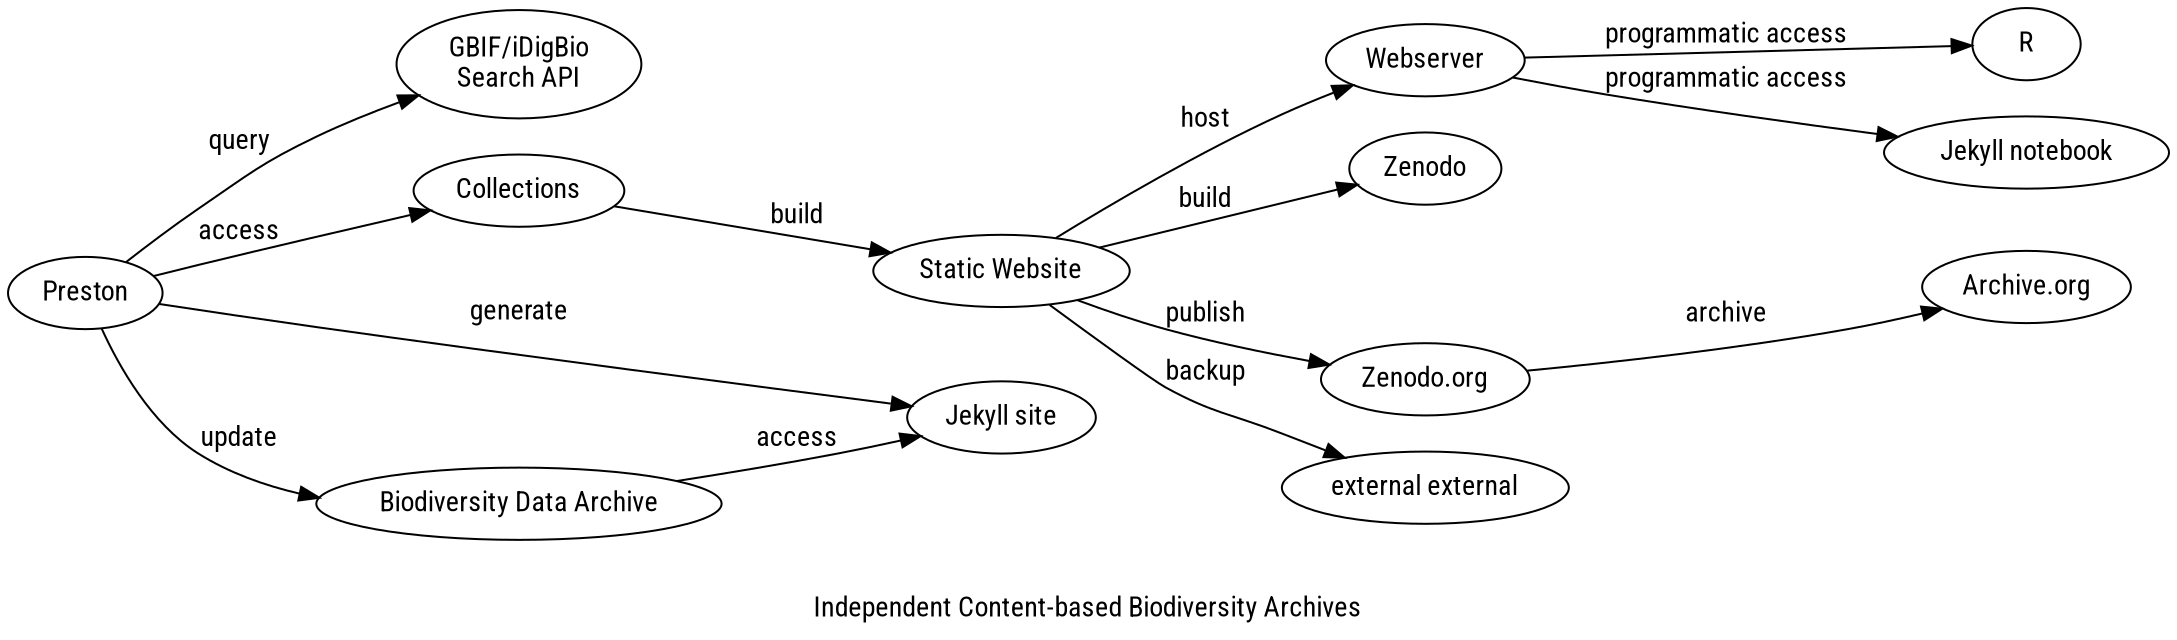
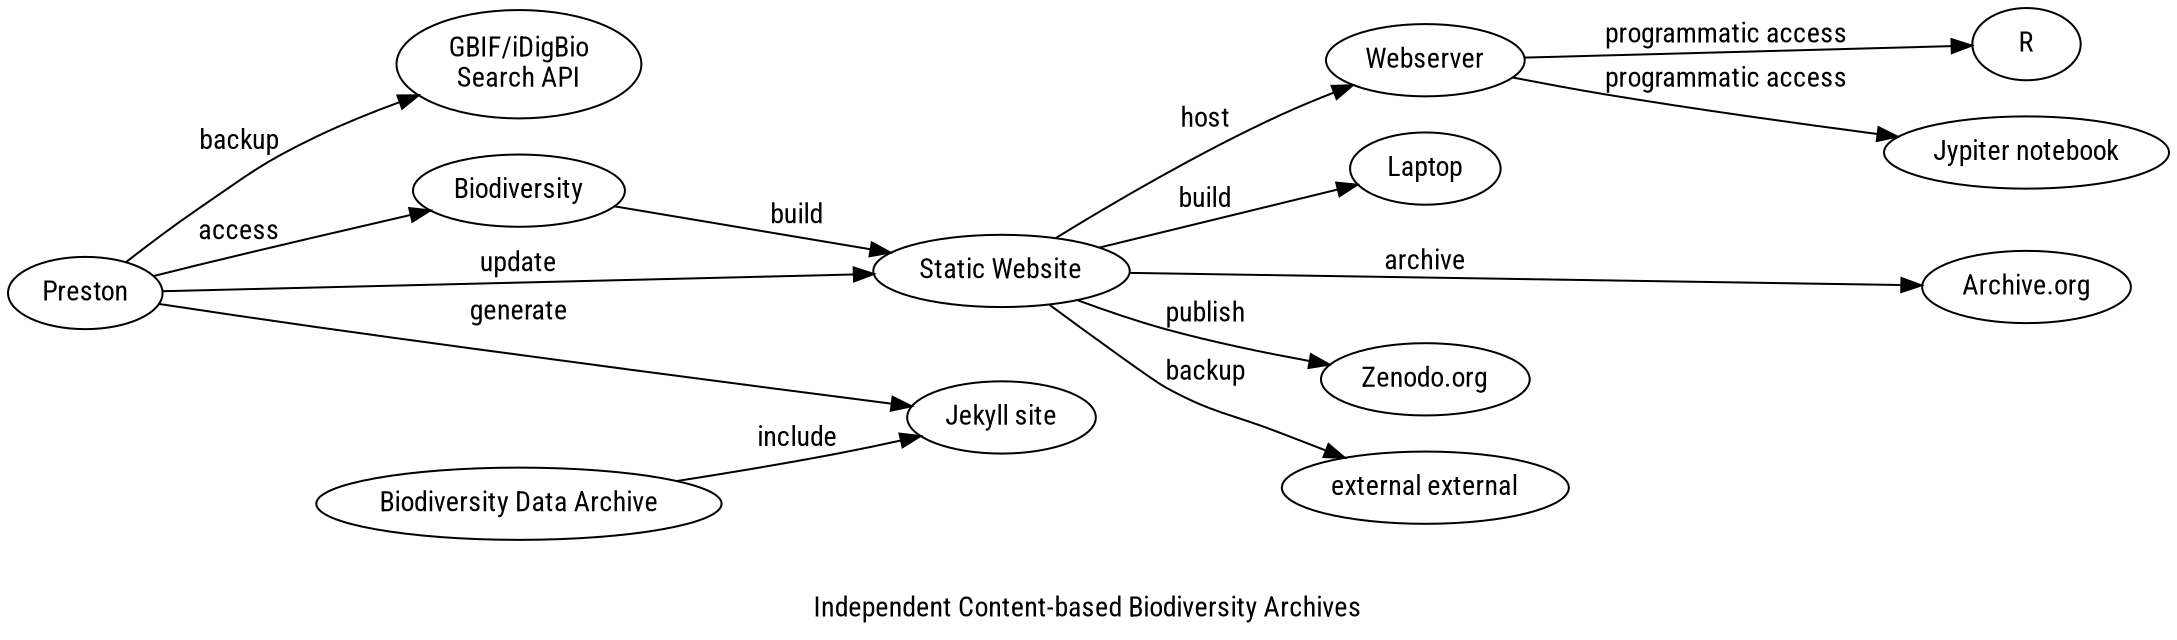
edge "Preston" -> "GBIF/iDigBio Search API": label "query" -> "backup"
node "Jekyll notebook": label "Jekyll notebook" -> "Jypiter notebook"
node "Zenodo": label "Zenodo" -> "Laptop"
node "Collections": label "Collections" -> "Biodiversity"
edge "Zenodo.org" -> "Archive.org": now "Static Website" -> "Archive.org"
edge "Preston" -> "Biodiversity Data Archive": now "Preston" -> "Static Website"
edge "Biodiversity Data Archive" -> "Jekyll site": label "access" -> "include"
